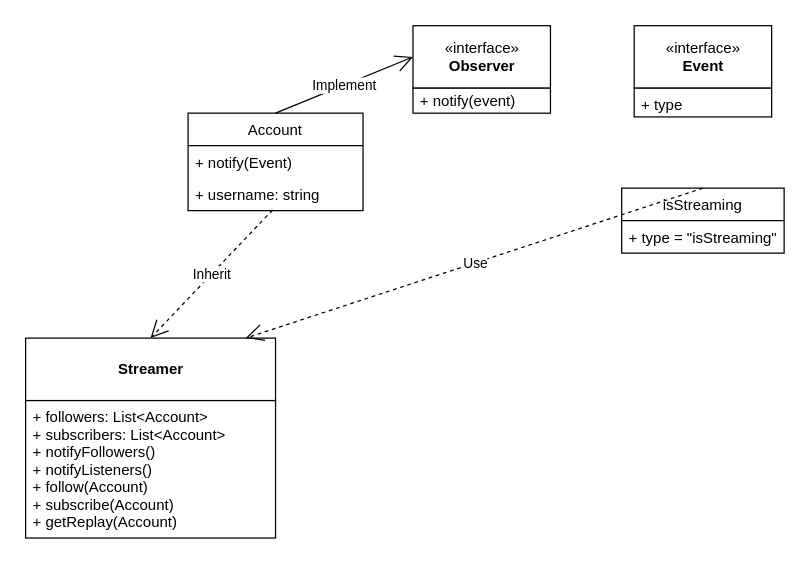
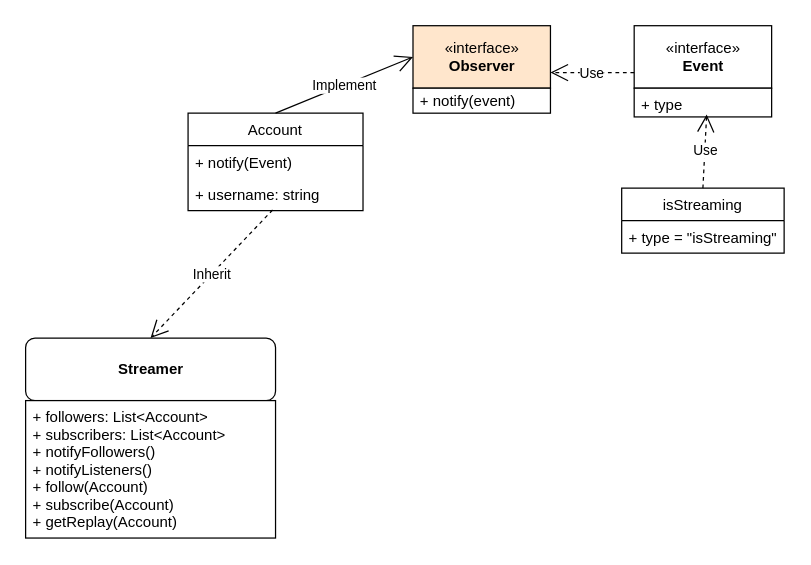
node "«interface» Observer": fillcolor #ffffff -> #ffe6cc
edge "«interface» Event" -> "«interface» Observer": added, label "Use"
edge "isStreaming" -> "Streamer": now "isStreaming" -> "+ type"
node "Streamer": shape rectangle -> rounded rectangle
